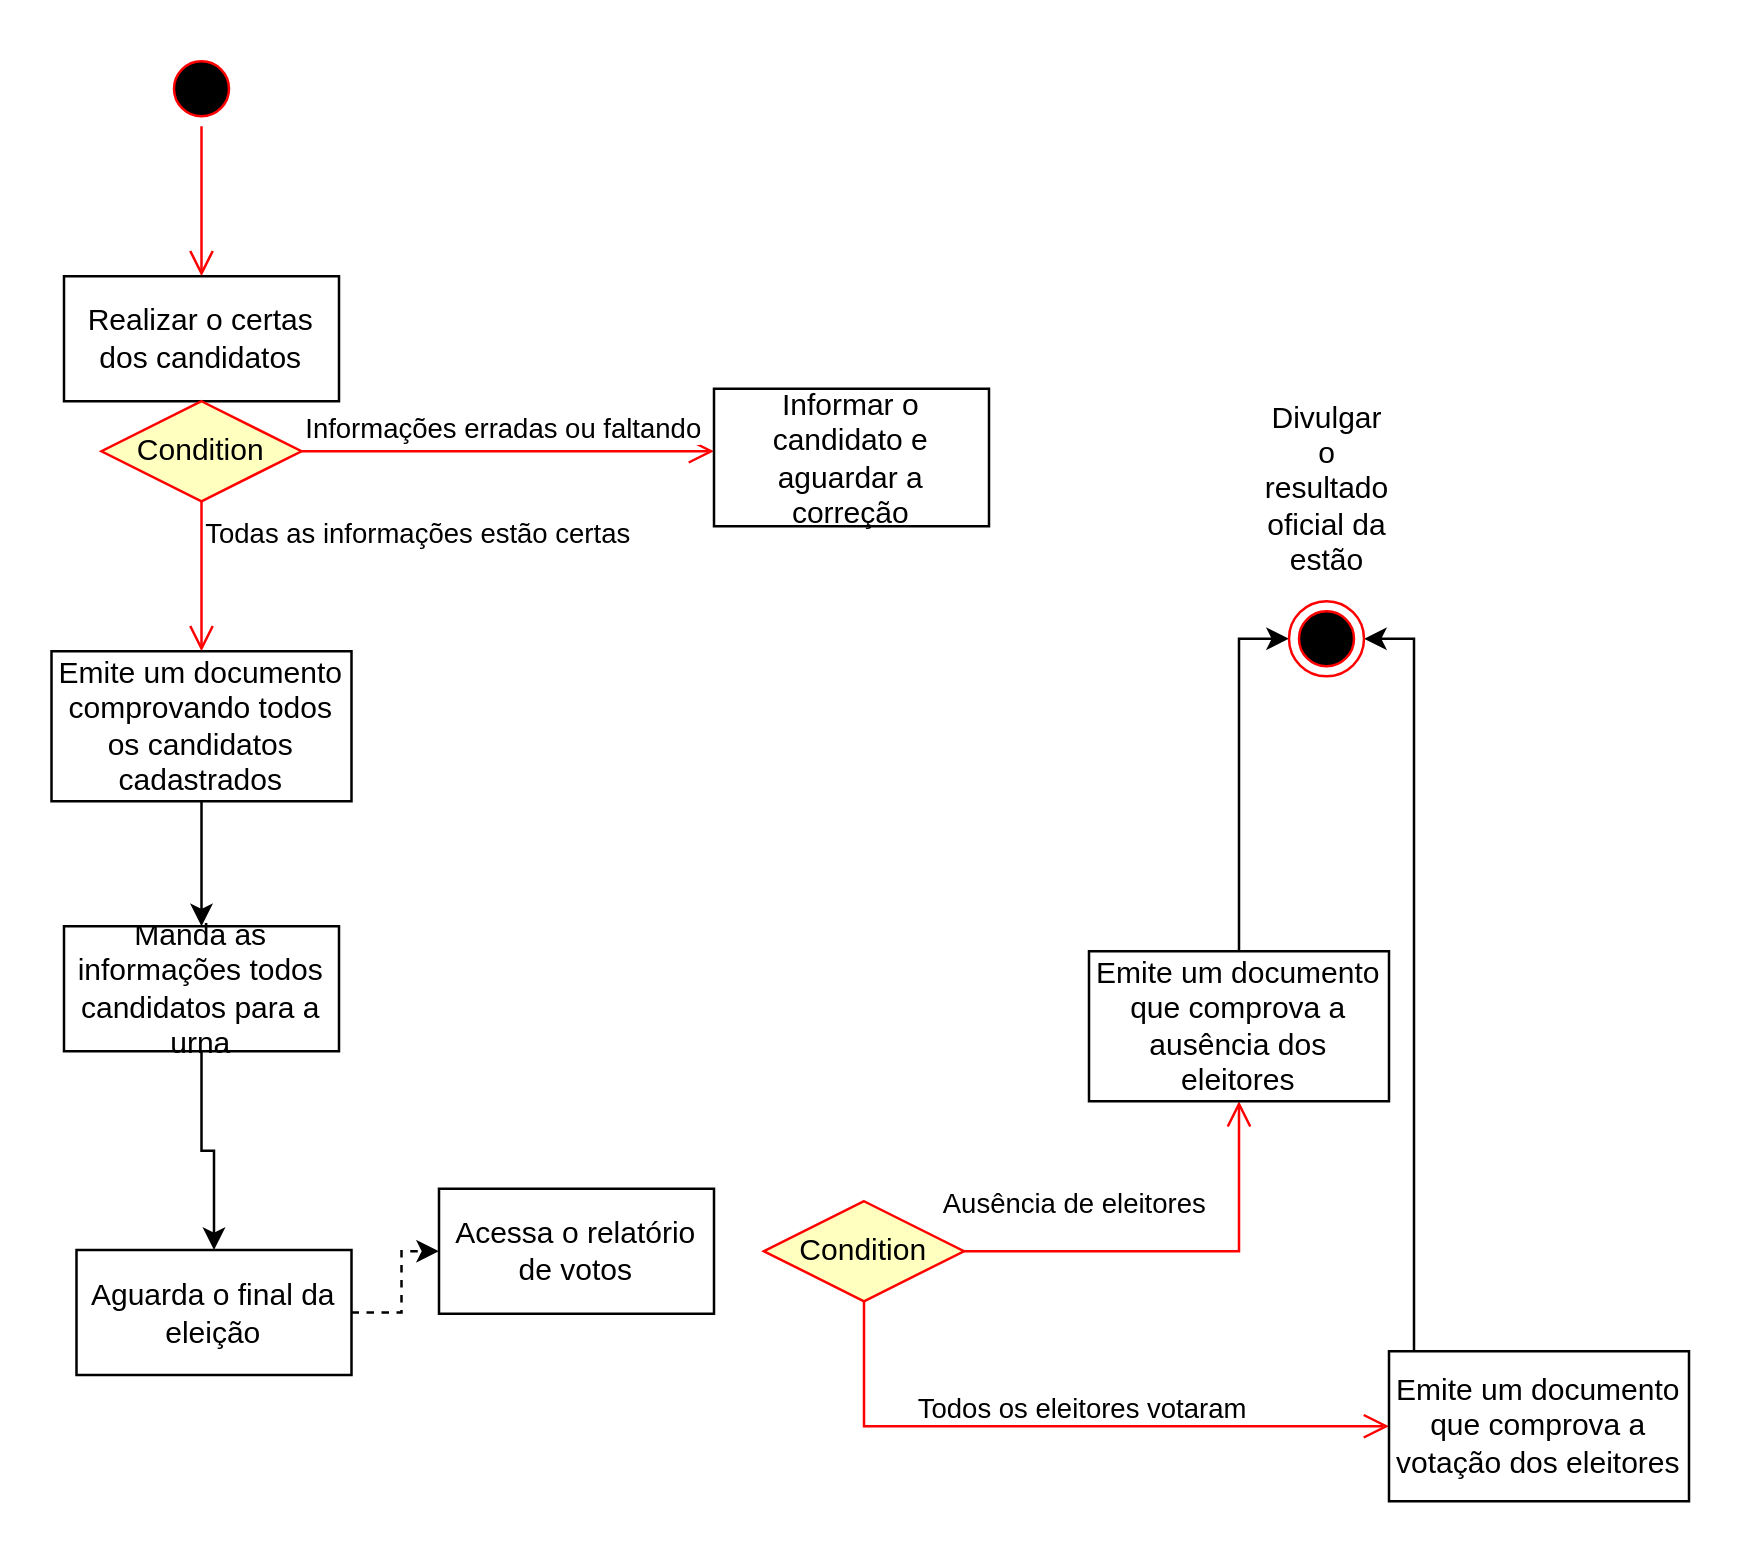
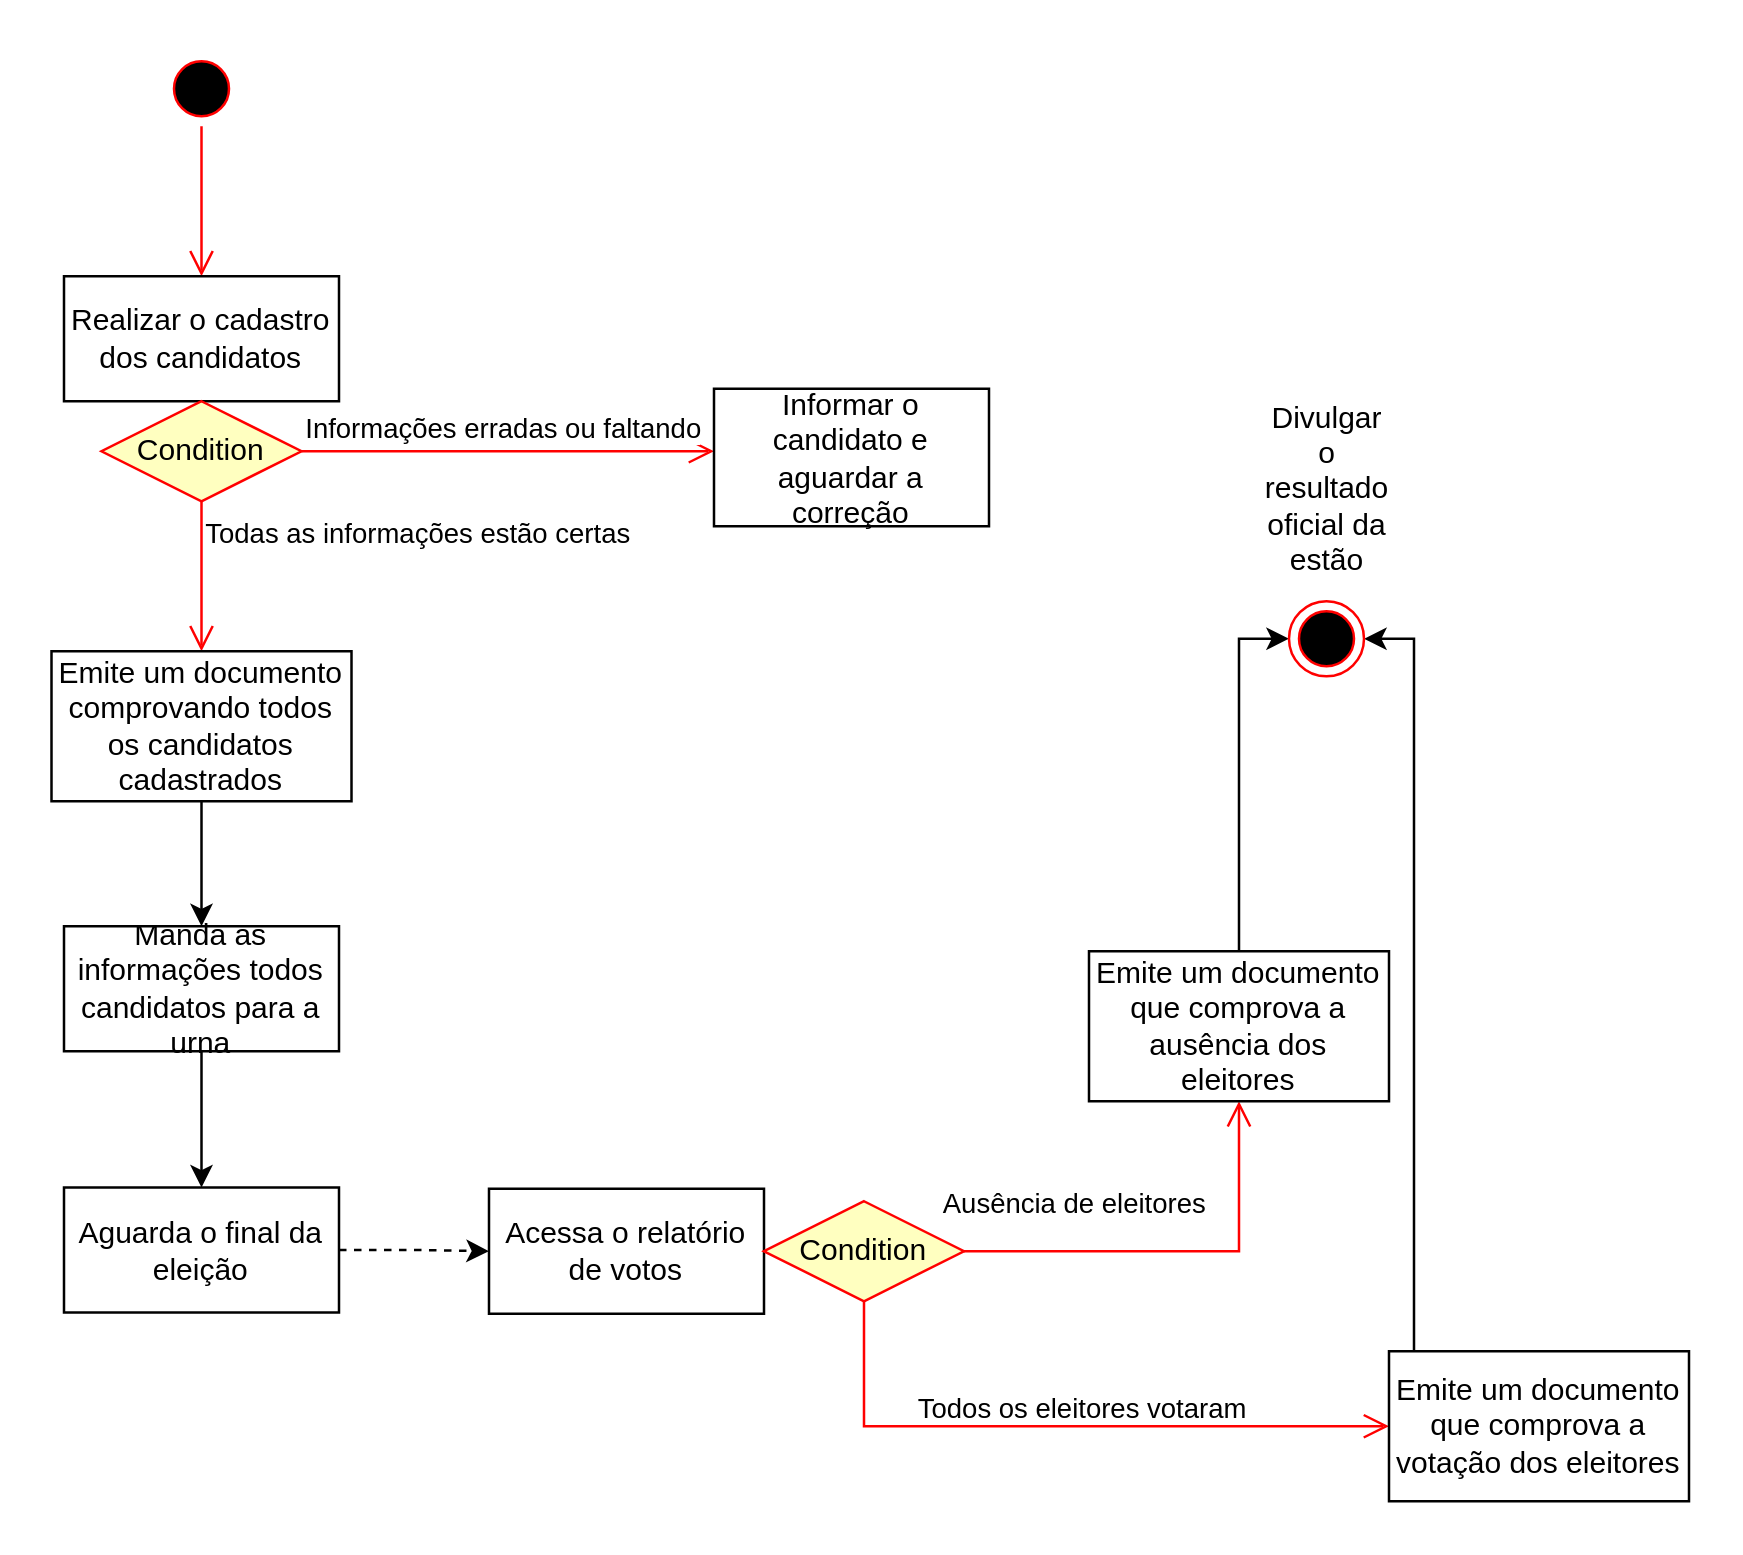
node "Realizar o certas dos candidatos": label "Realizar o certas dos candidatos" -> "Realizar o cadastro dos candidatos"
node "Acessa o relatório de votos": moved (576, 1251) -> (626, 1251)
node "Aguarda o final da eleição": moved (214, 1313) -> (201, 1250)
